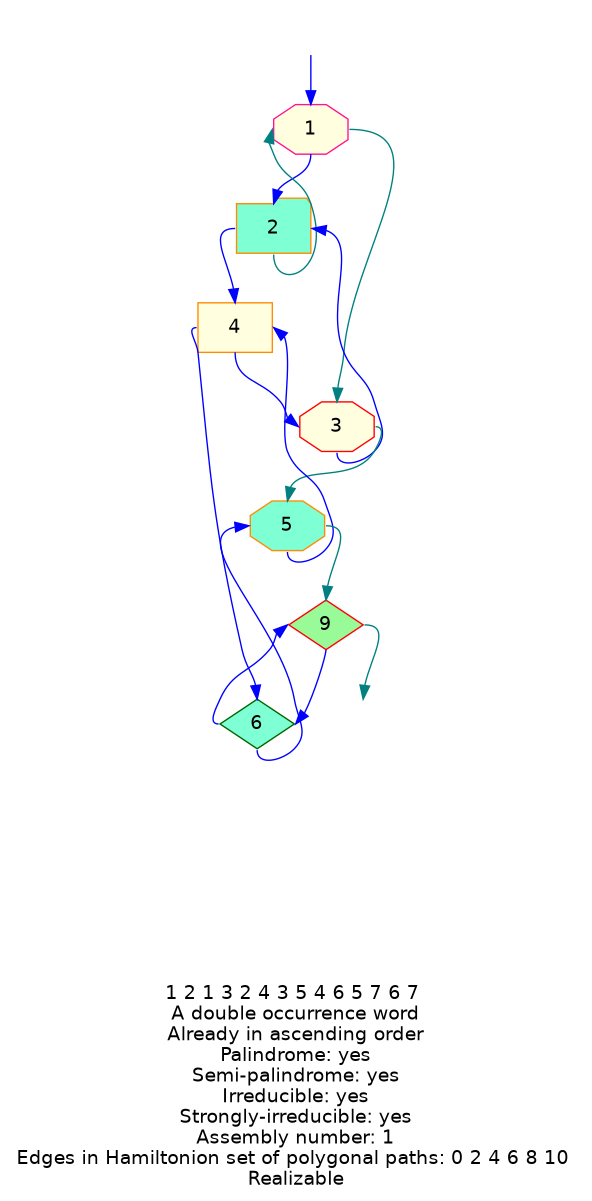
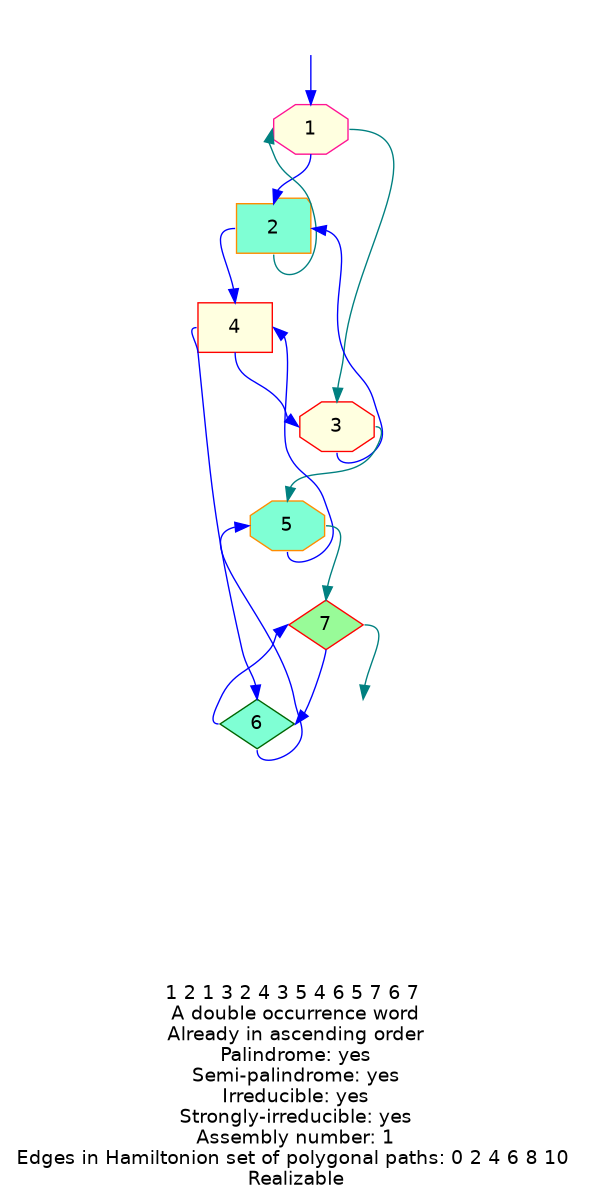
node "4": color darkorange -> red
node "9": label "9" -> "7"
